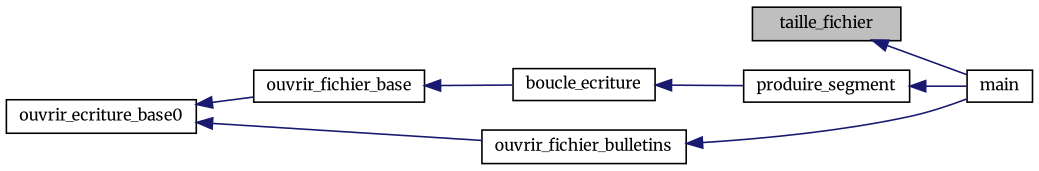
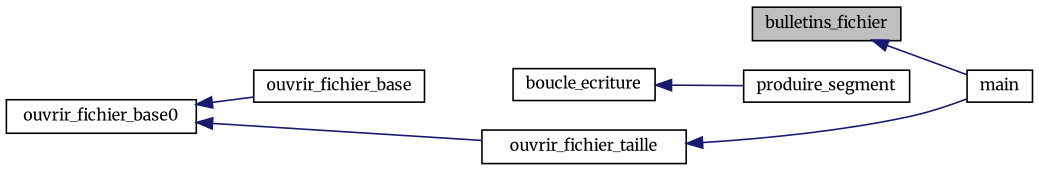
node "taille_fichier": label "taille_fichier" -> "bulletins_fichier"
edge "boucle_ecriture" -> "ouvrir_fichier_base": removed
edge "main" -> "produire_segment": removed
node "ouvrir_ecriture_base0": label "ouvrir_ecriture_base0" -> "ouvrir_fichier_base0"
node "ouvrir_fichier_bulletins": label "ouvrir_fichier_bulletins" -> "ouvrir_fichier_taille"
